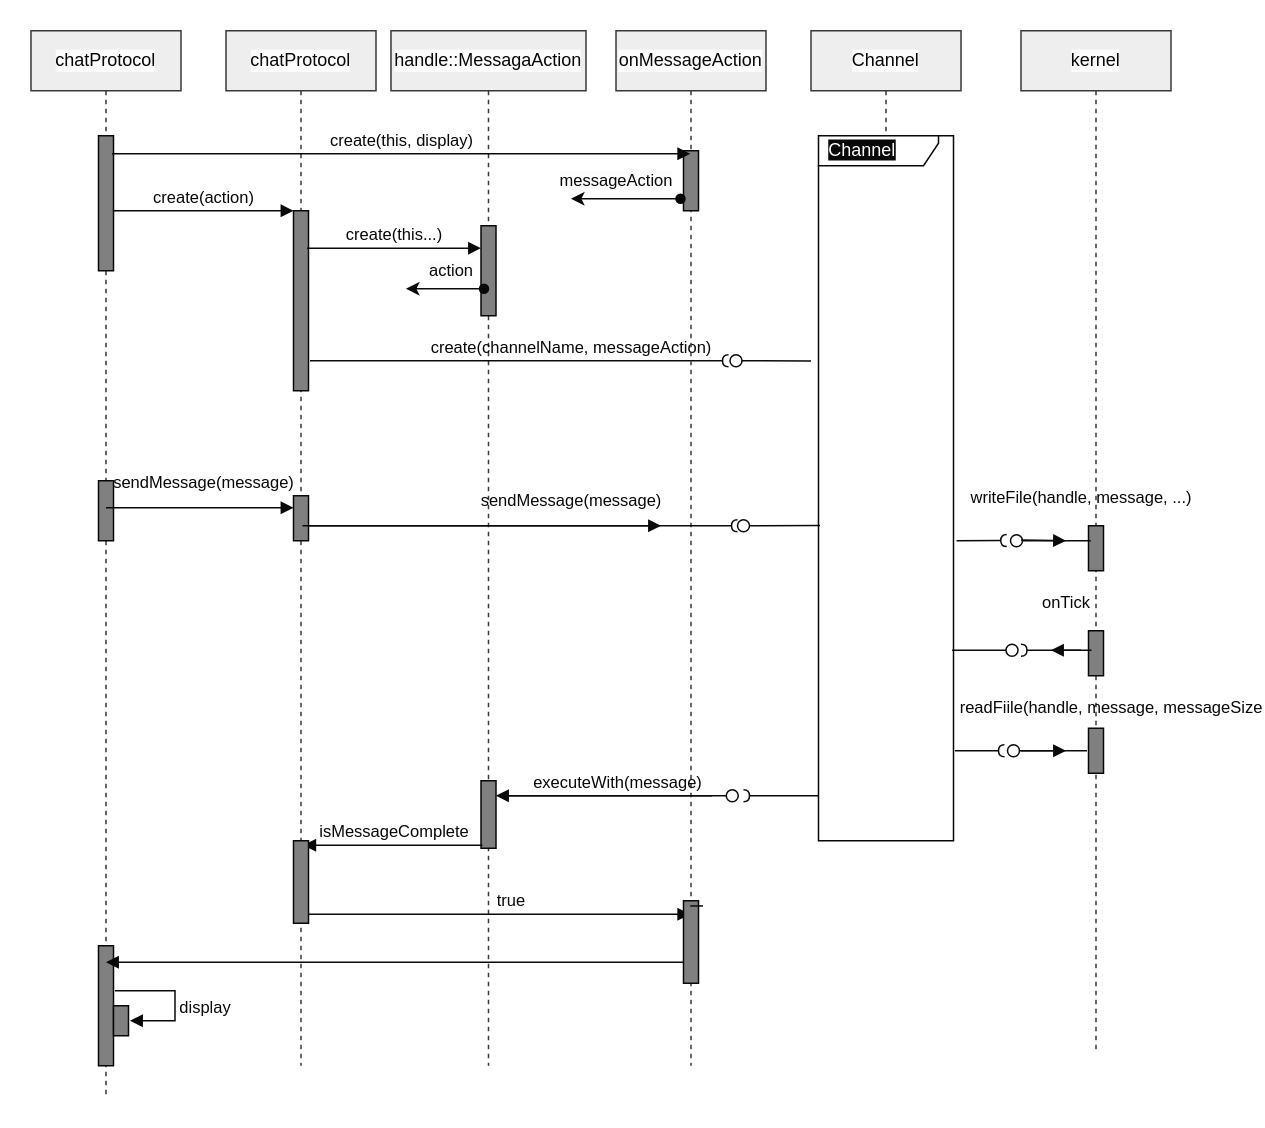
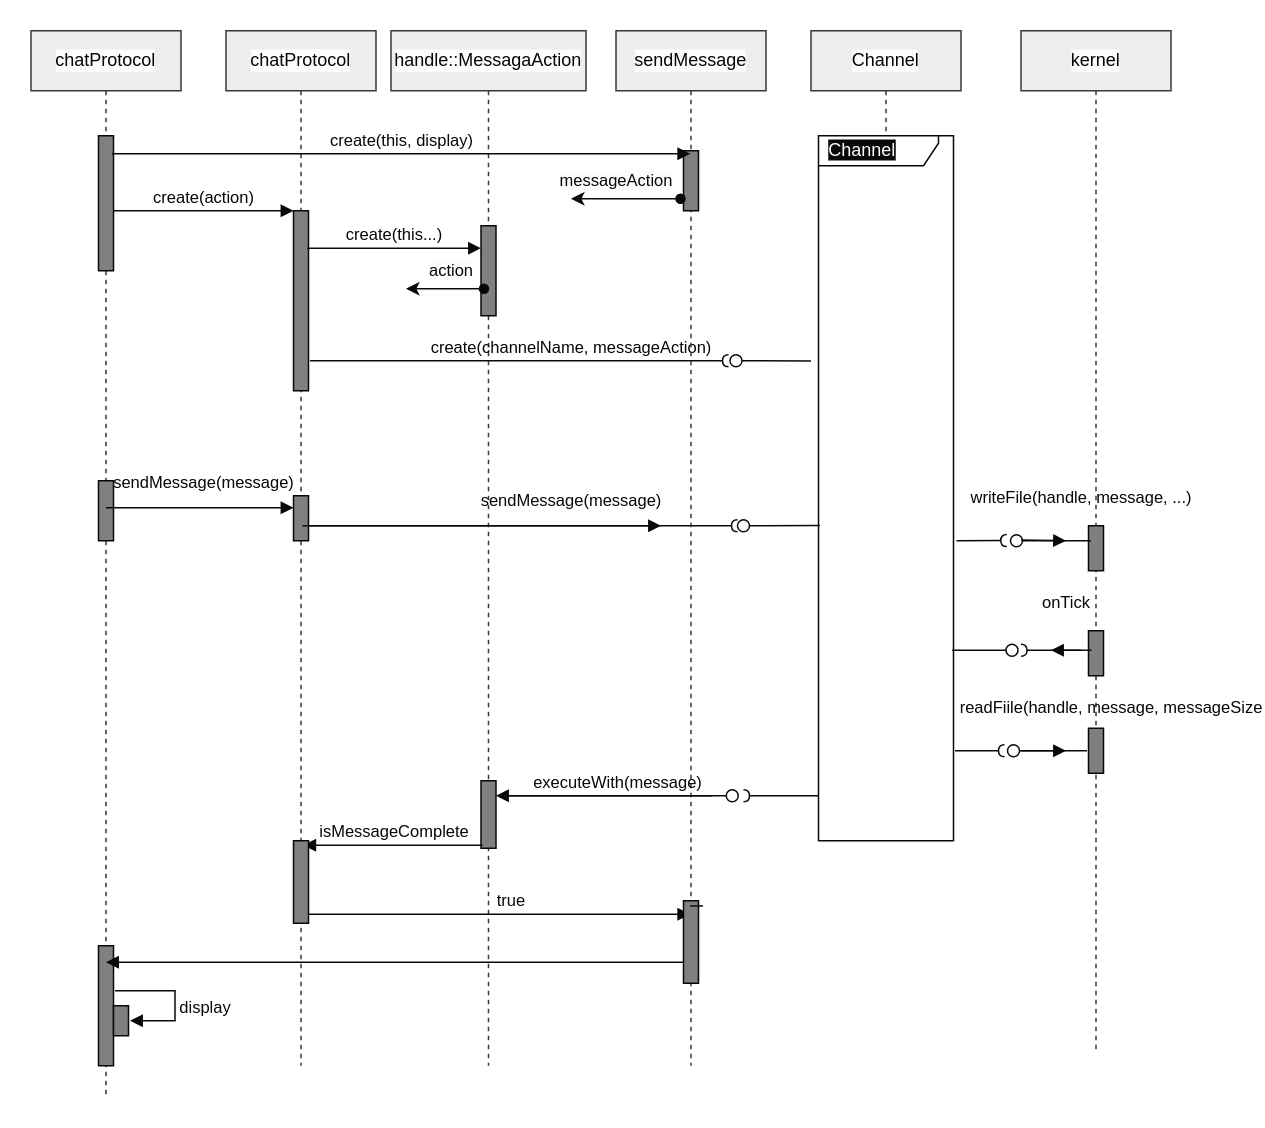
node "onMessageAction": label "onMessageAction" -> "sendMessage"
